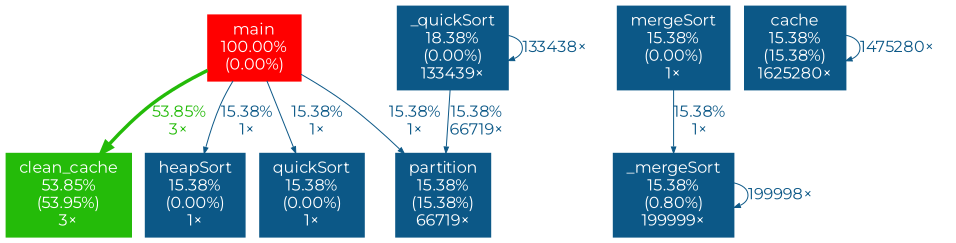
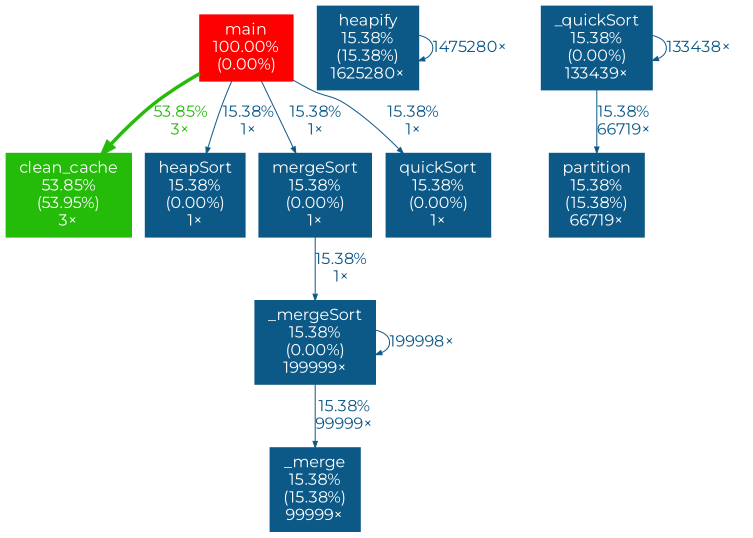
node "_quickSort 18.38% (0.00%) 133439×": label "_quickSort 18.38% (0.00%) 133439×" -> "_quickSort 15.38% (0.00%) 133439×"
node "cache 15.38% (15.38%) 1625280×": label "cache 15.38% (15.38%) 1625280×" -> "heapify 15.38% (15.38%) 1625280×"
edge "main 100.00% (0.00%)" -> "partition 15.38% (15.38%) 66719×": now "main 100.00% (0.00%)" -> "mergeSort 15.38% (0.00%) 1×"
node "_mergeSort 15.38% (0.80%) 199999×": label "_mergeSort 15.38% (0.80%) 199999×" -> "_mergeSort 15.38% (0.00%) 199999×"
node "_merge 15.38% (15.38%) 99999×": added
